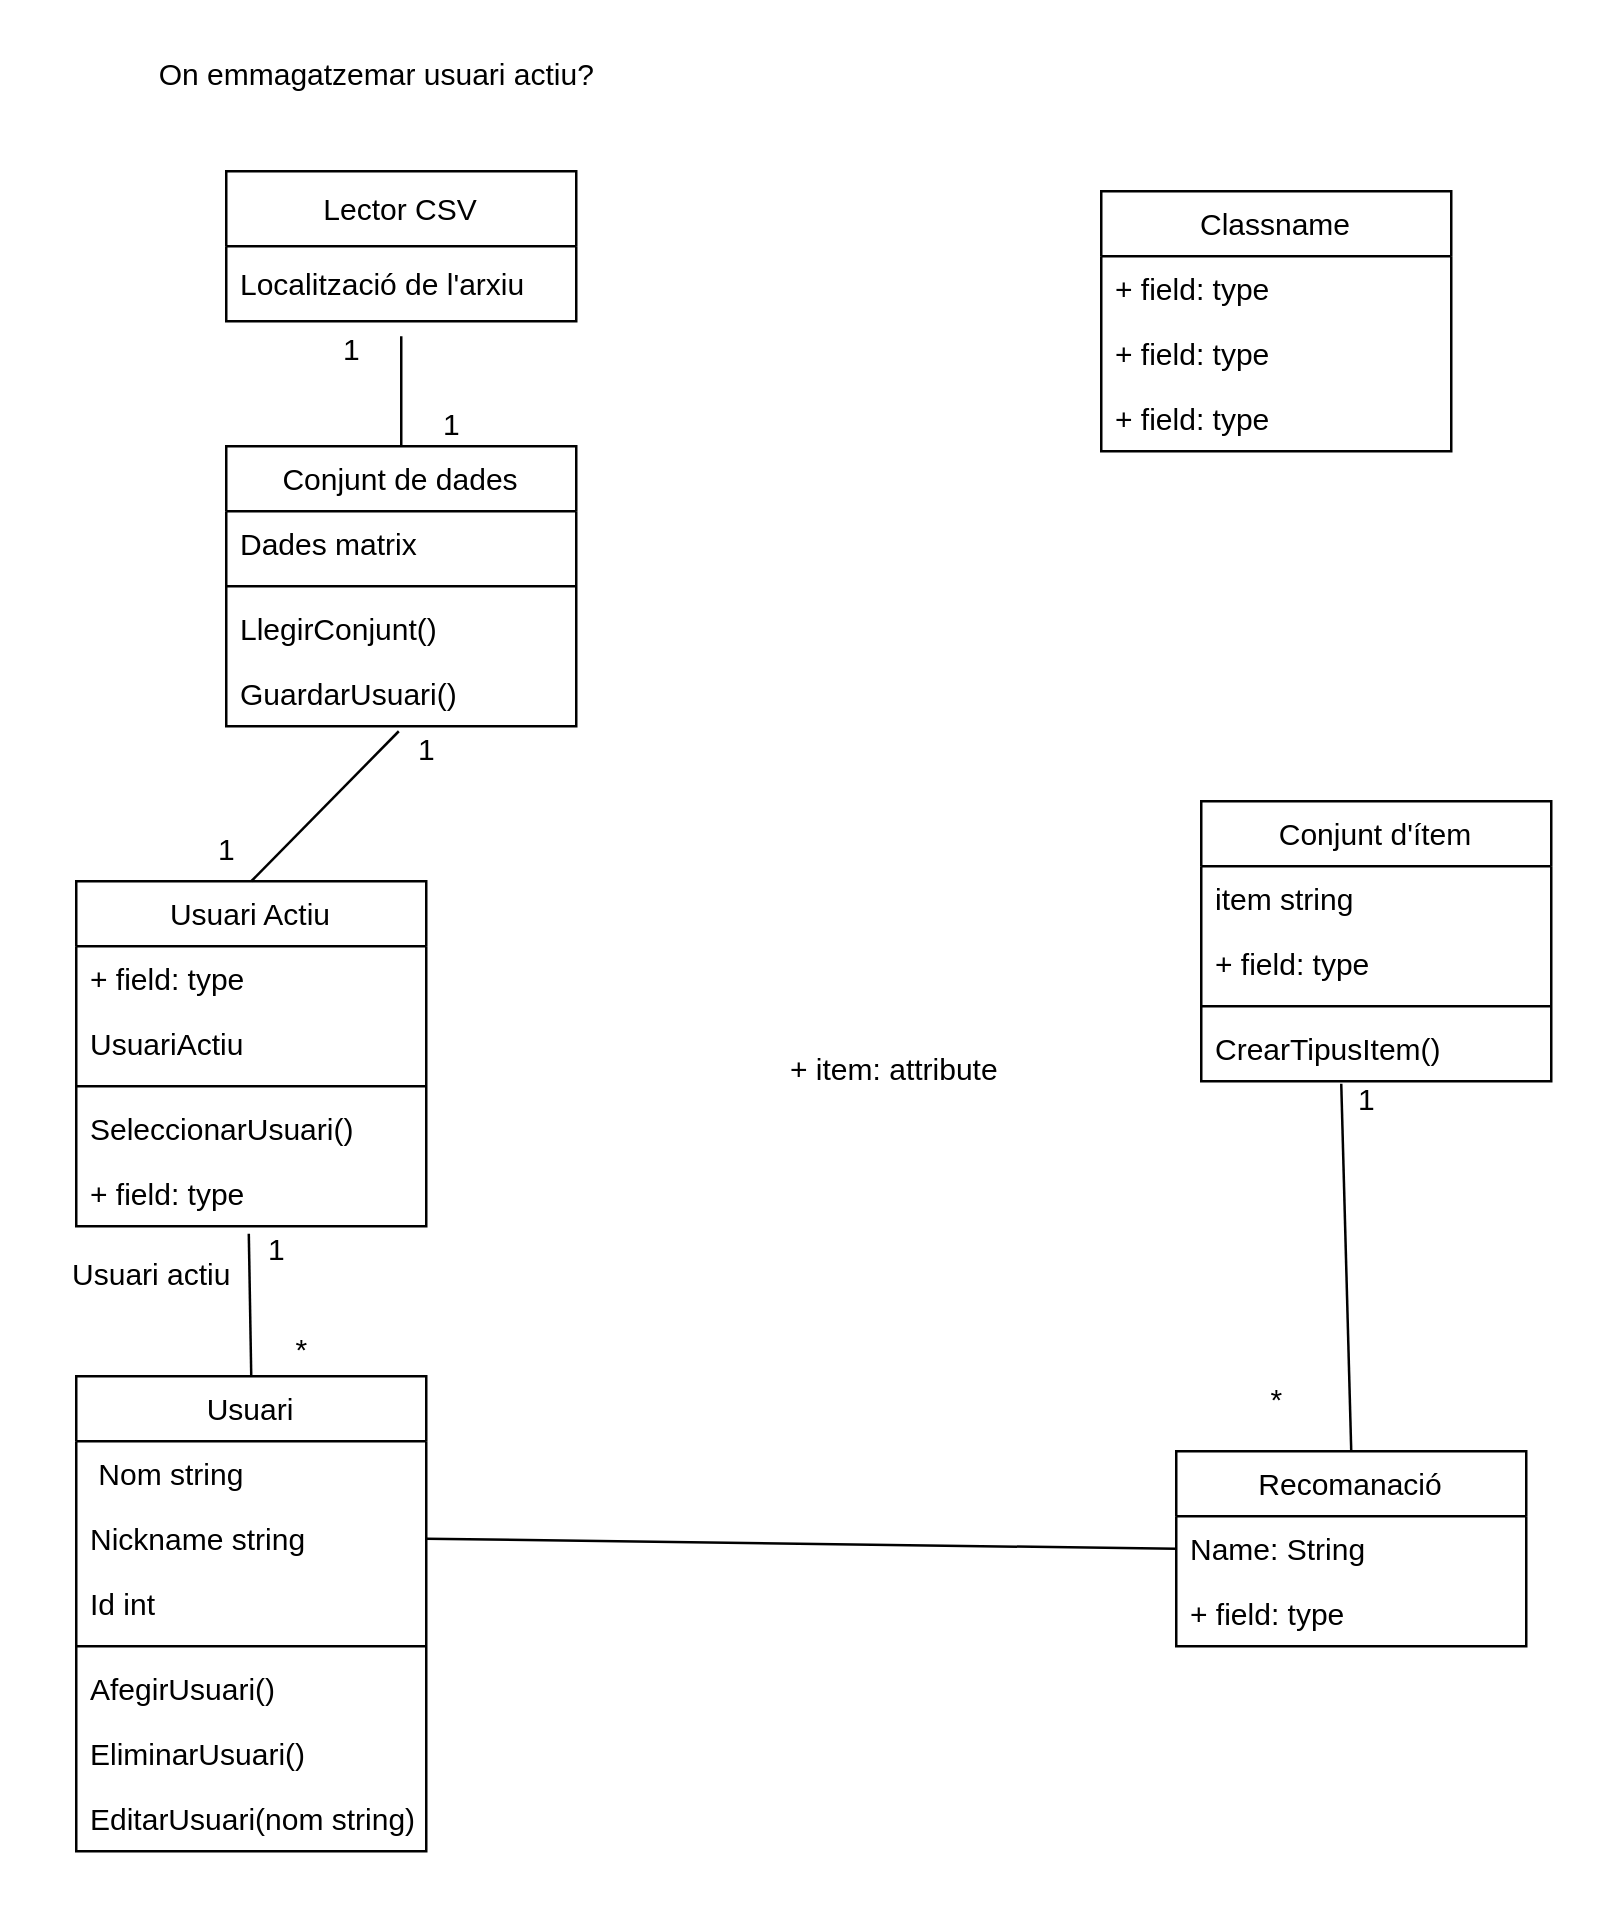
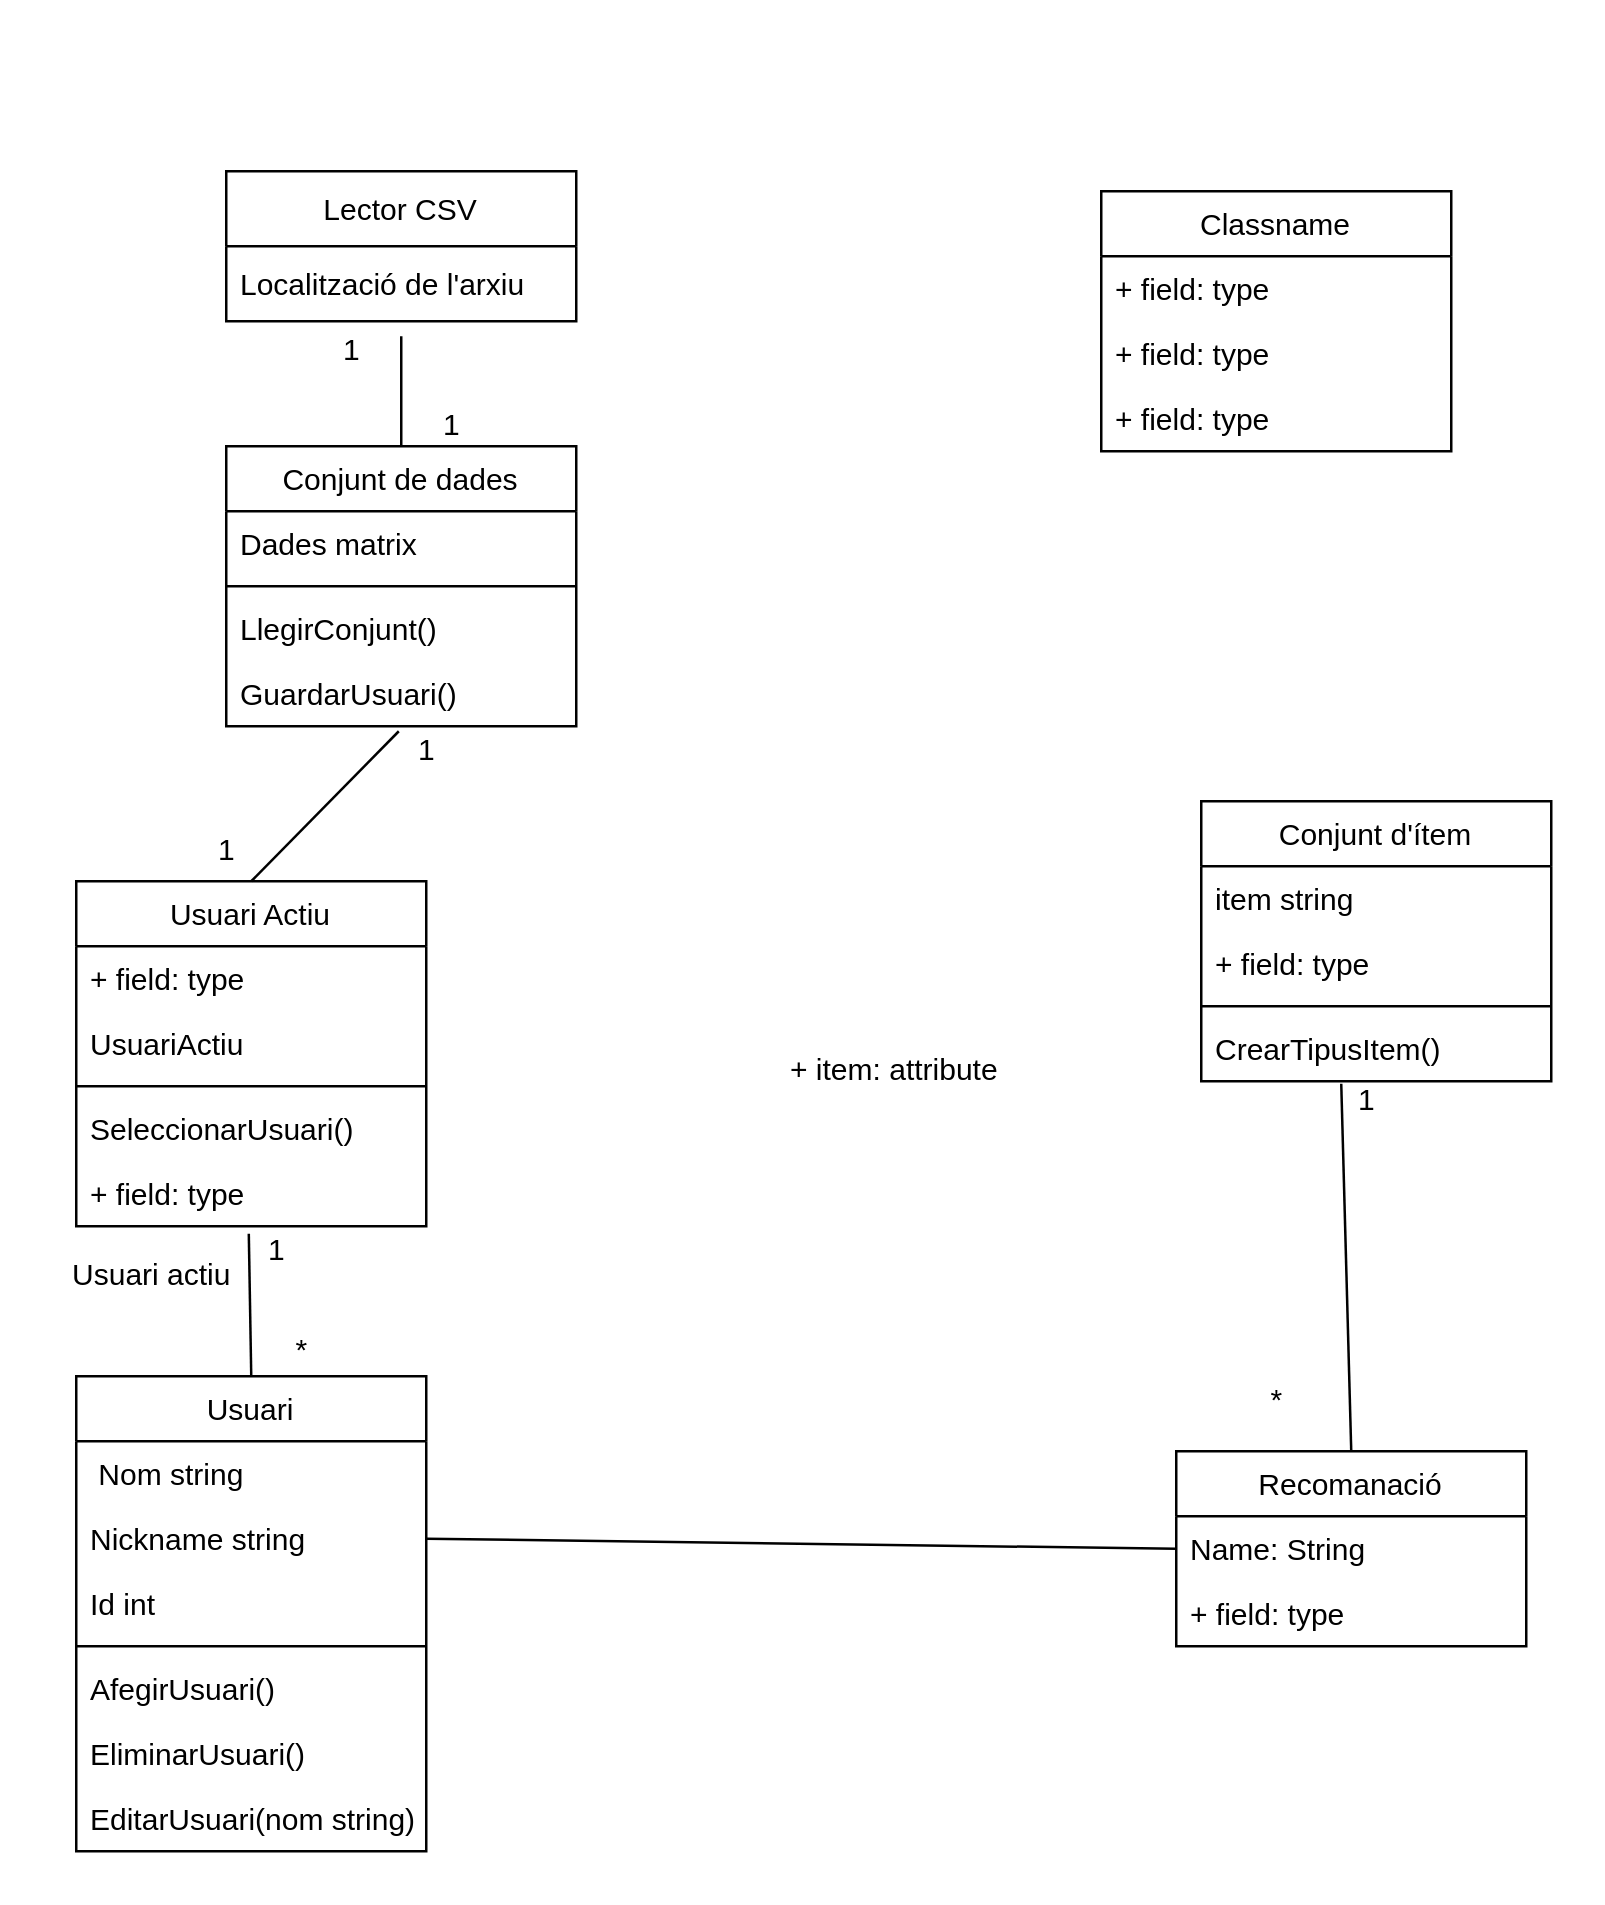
node "On emmagatzemar usuari actiu?": removed
